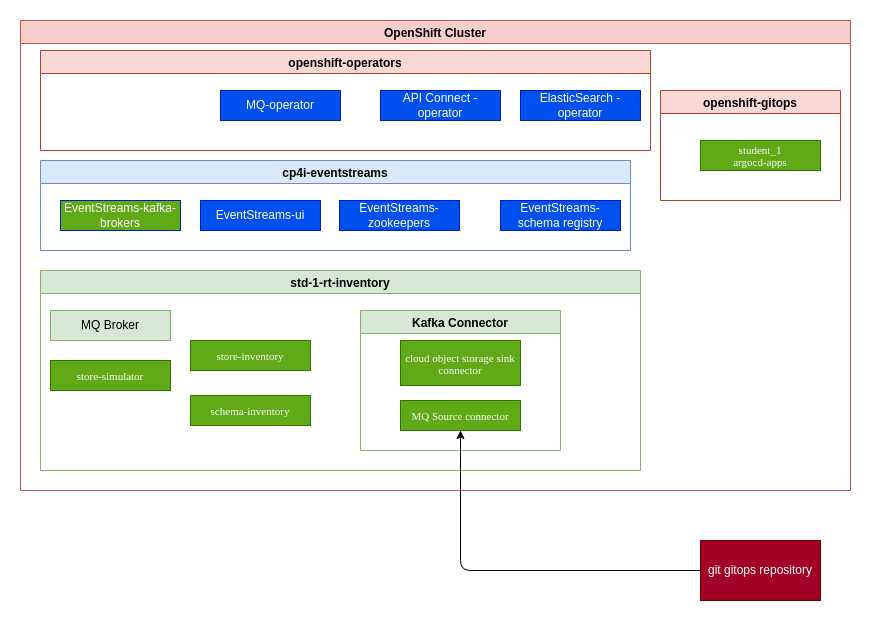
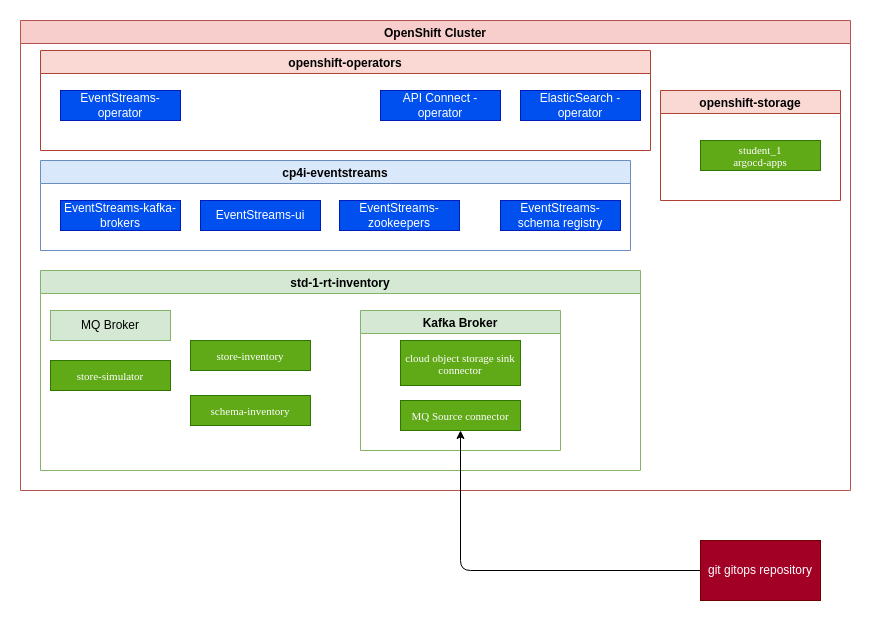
node "openshift-gitops": label "openshift-gitops" -> "openshift-storage"
node "EventStreams-operator": added
node "MQ-operator": removed
node "EventStreams-kafka-brokers": fillcolor #60a917 -> #0050ef
node "Kafka Connector": label "Kafka Connector" -> "Kafka Broker"
